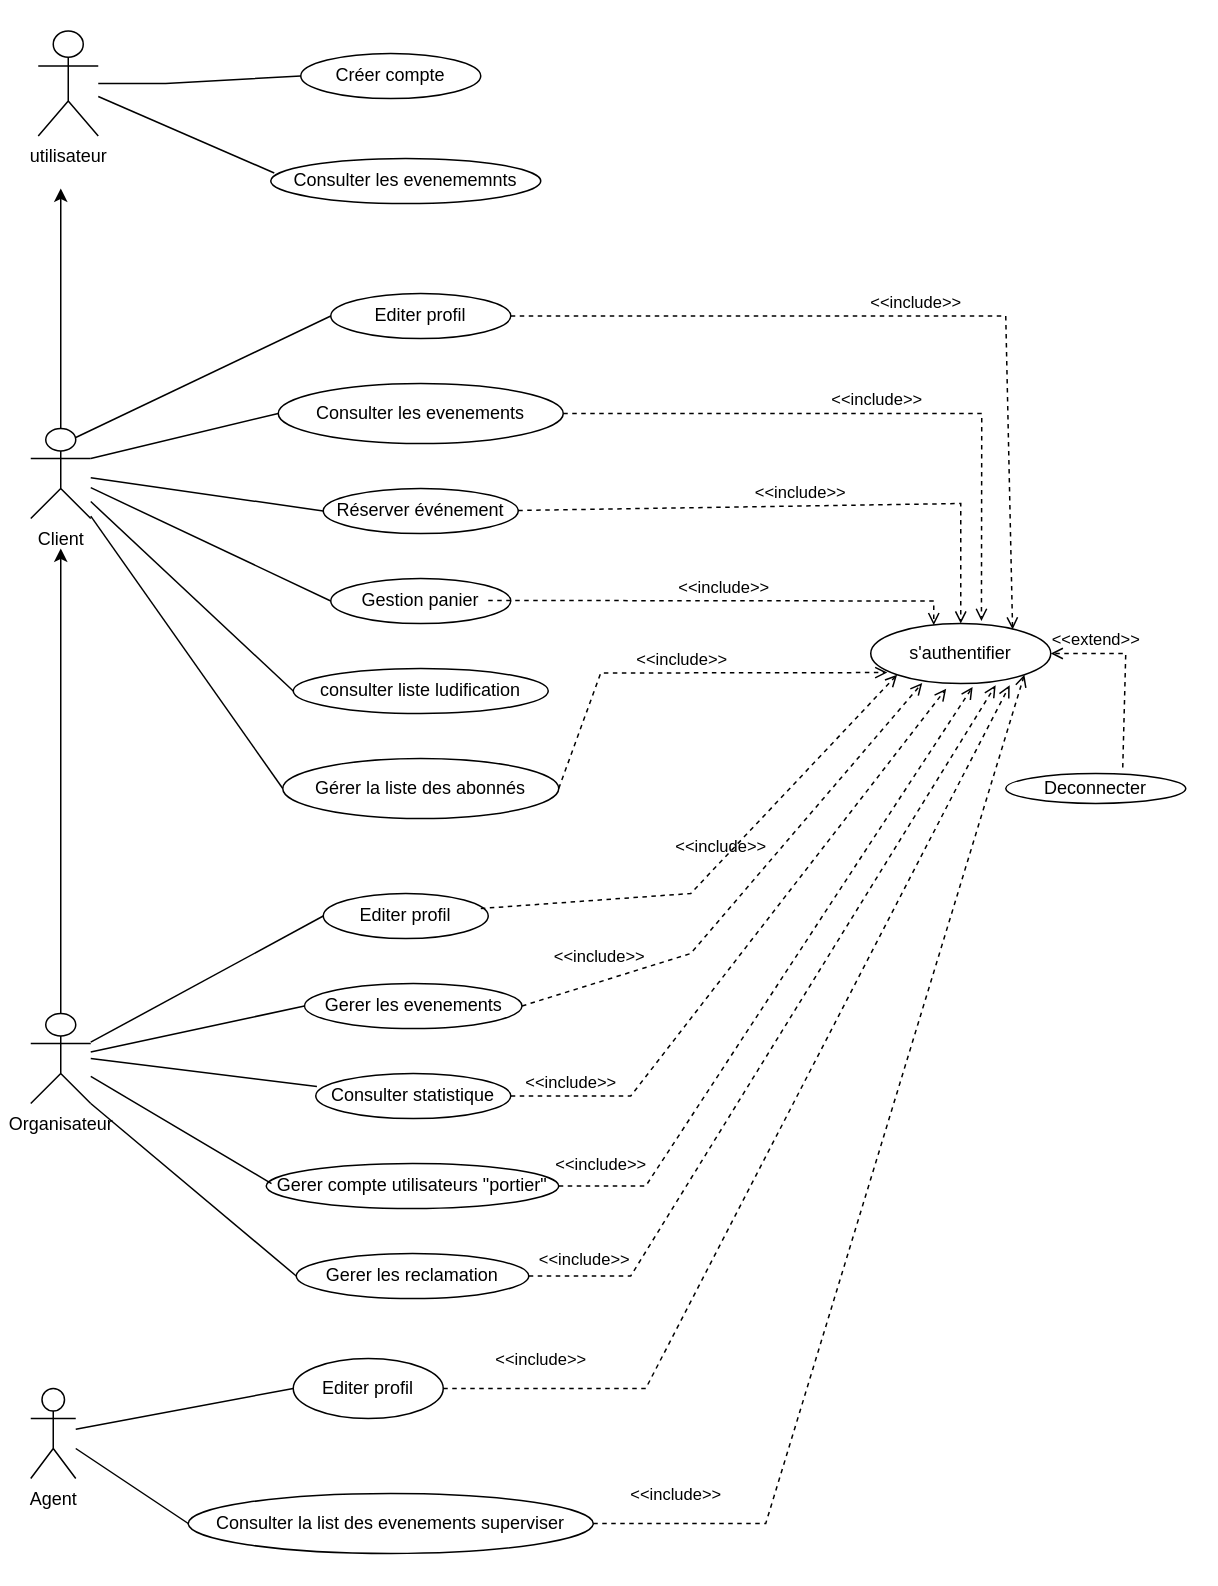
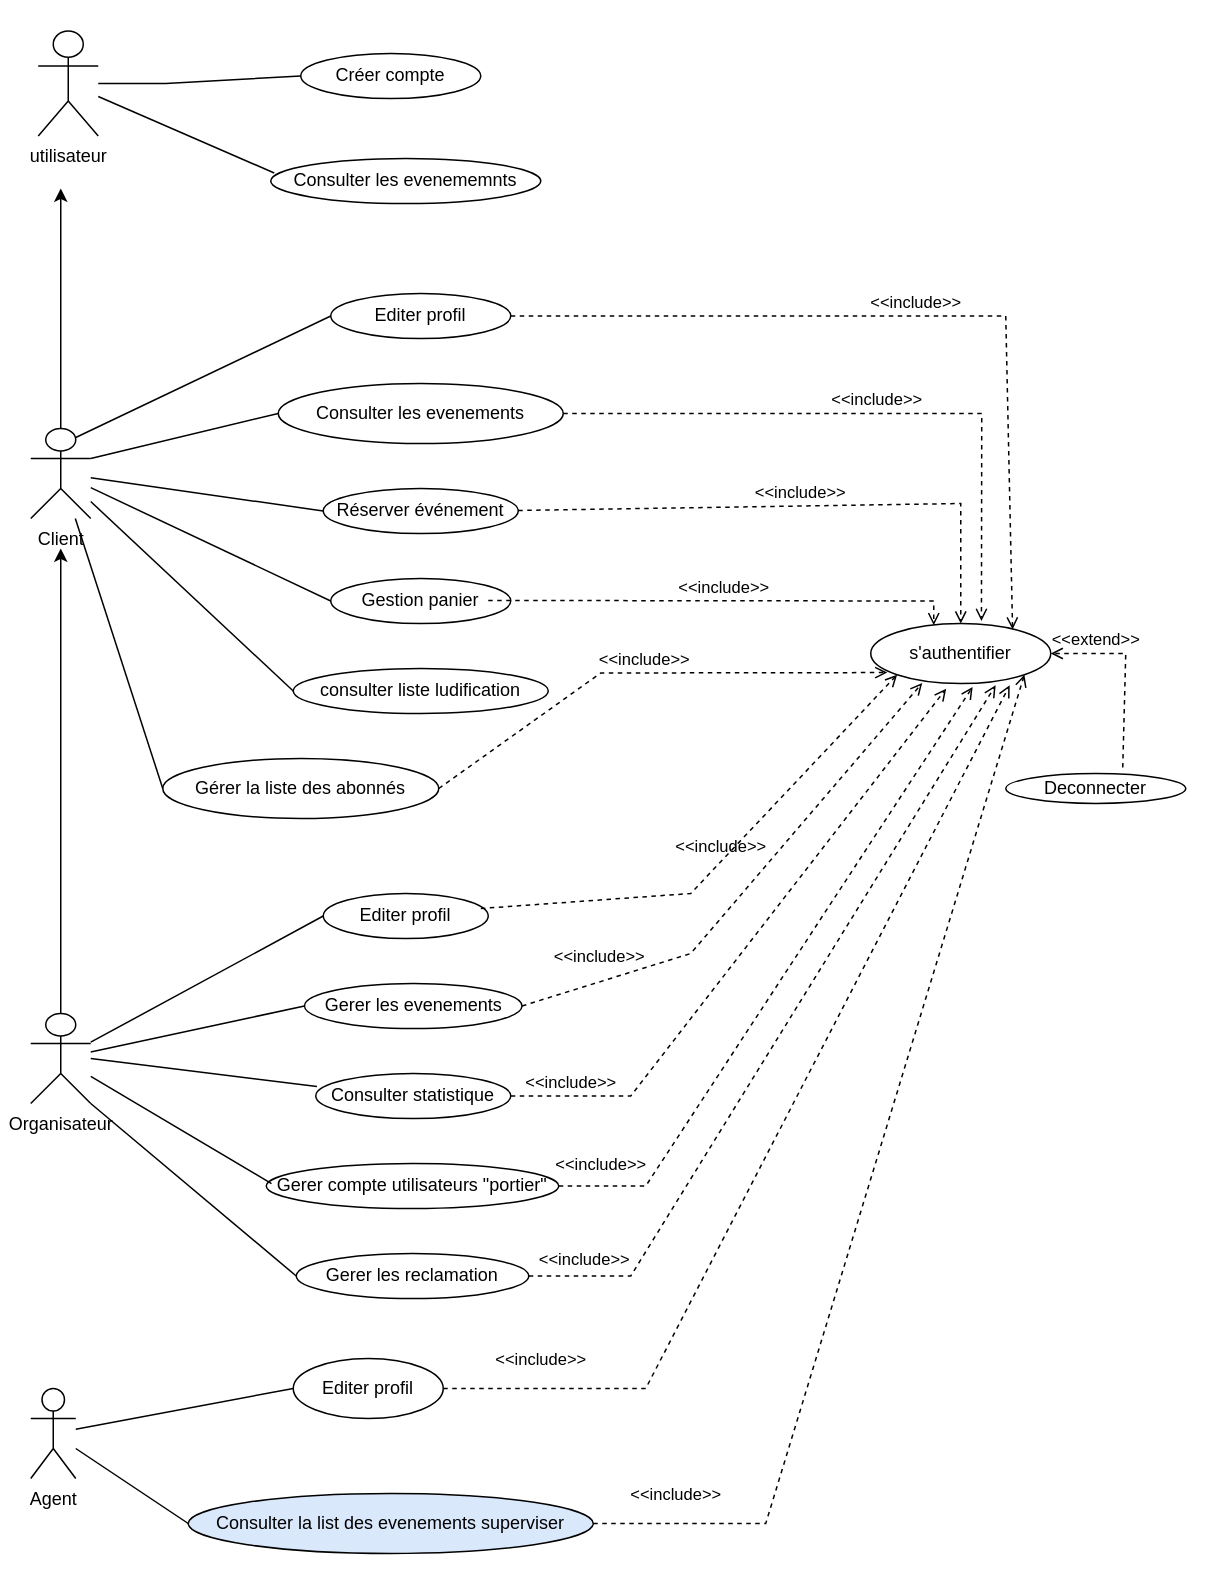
node "Gérer la liste des abonnés": moved (421, 788) -> (301, 788)
node "Consulter la list des evenements superviser": fillcolor #ffffff -> #dae8fc
